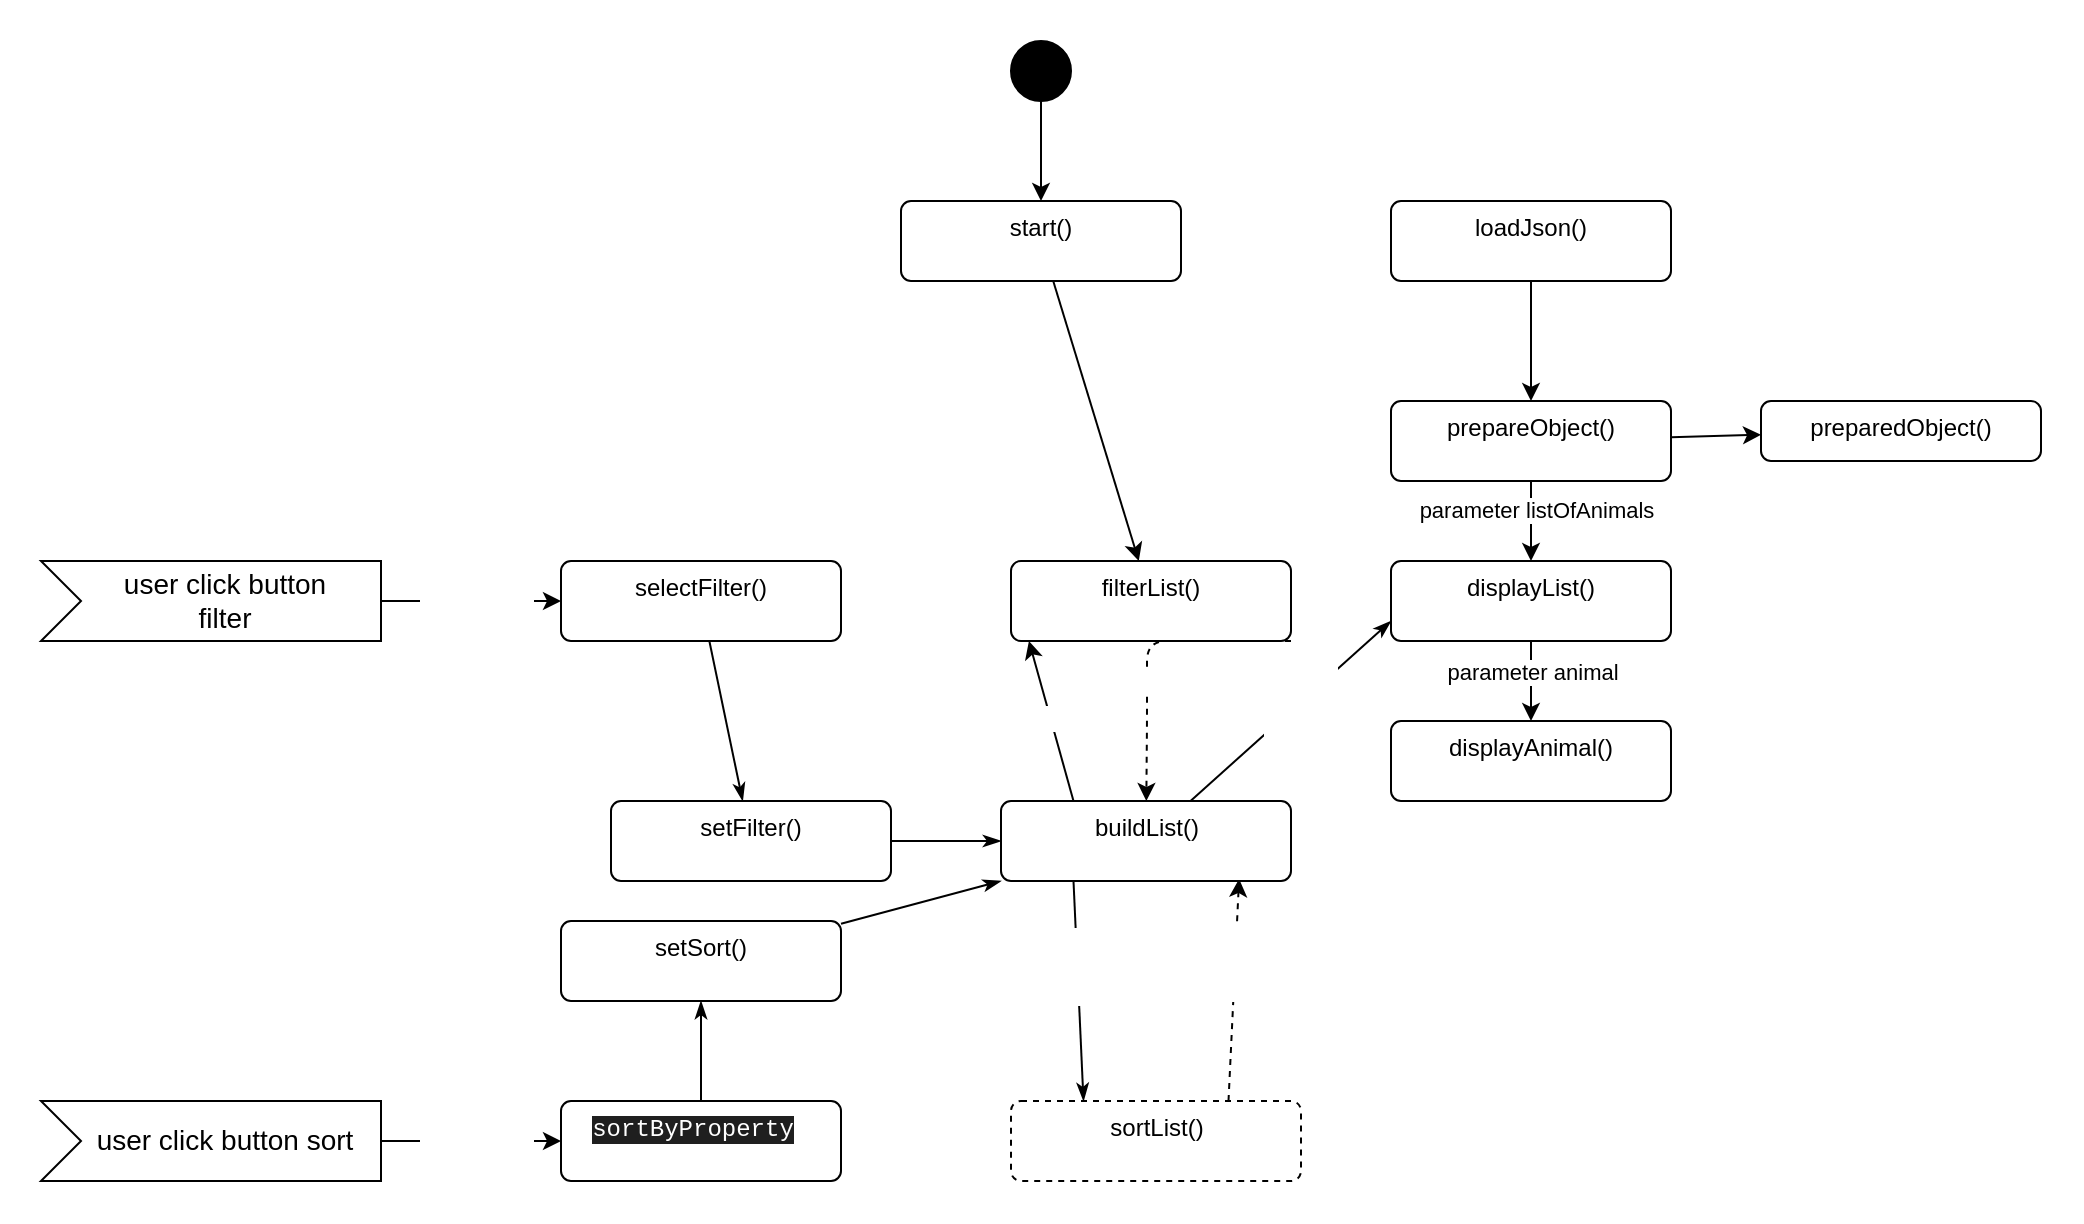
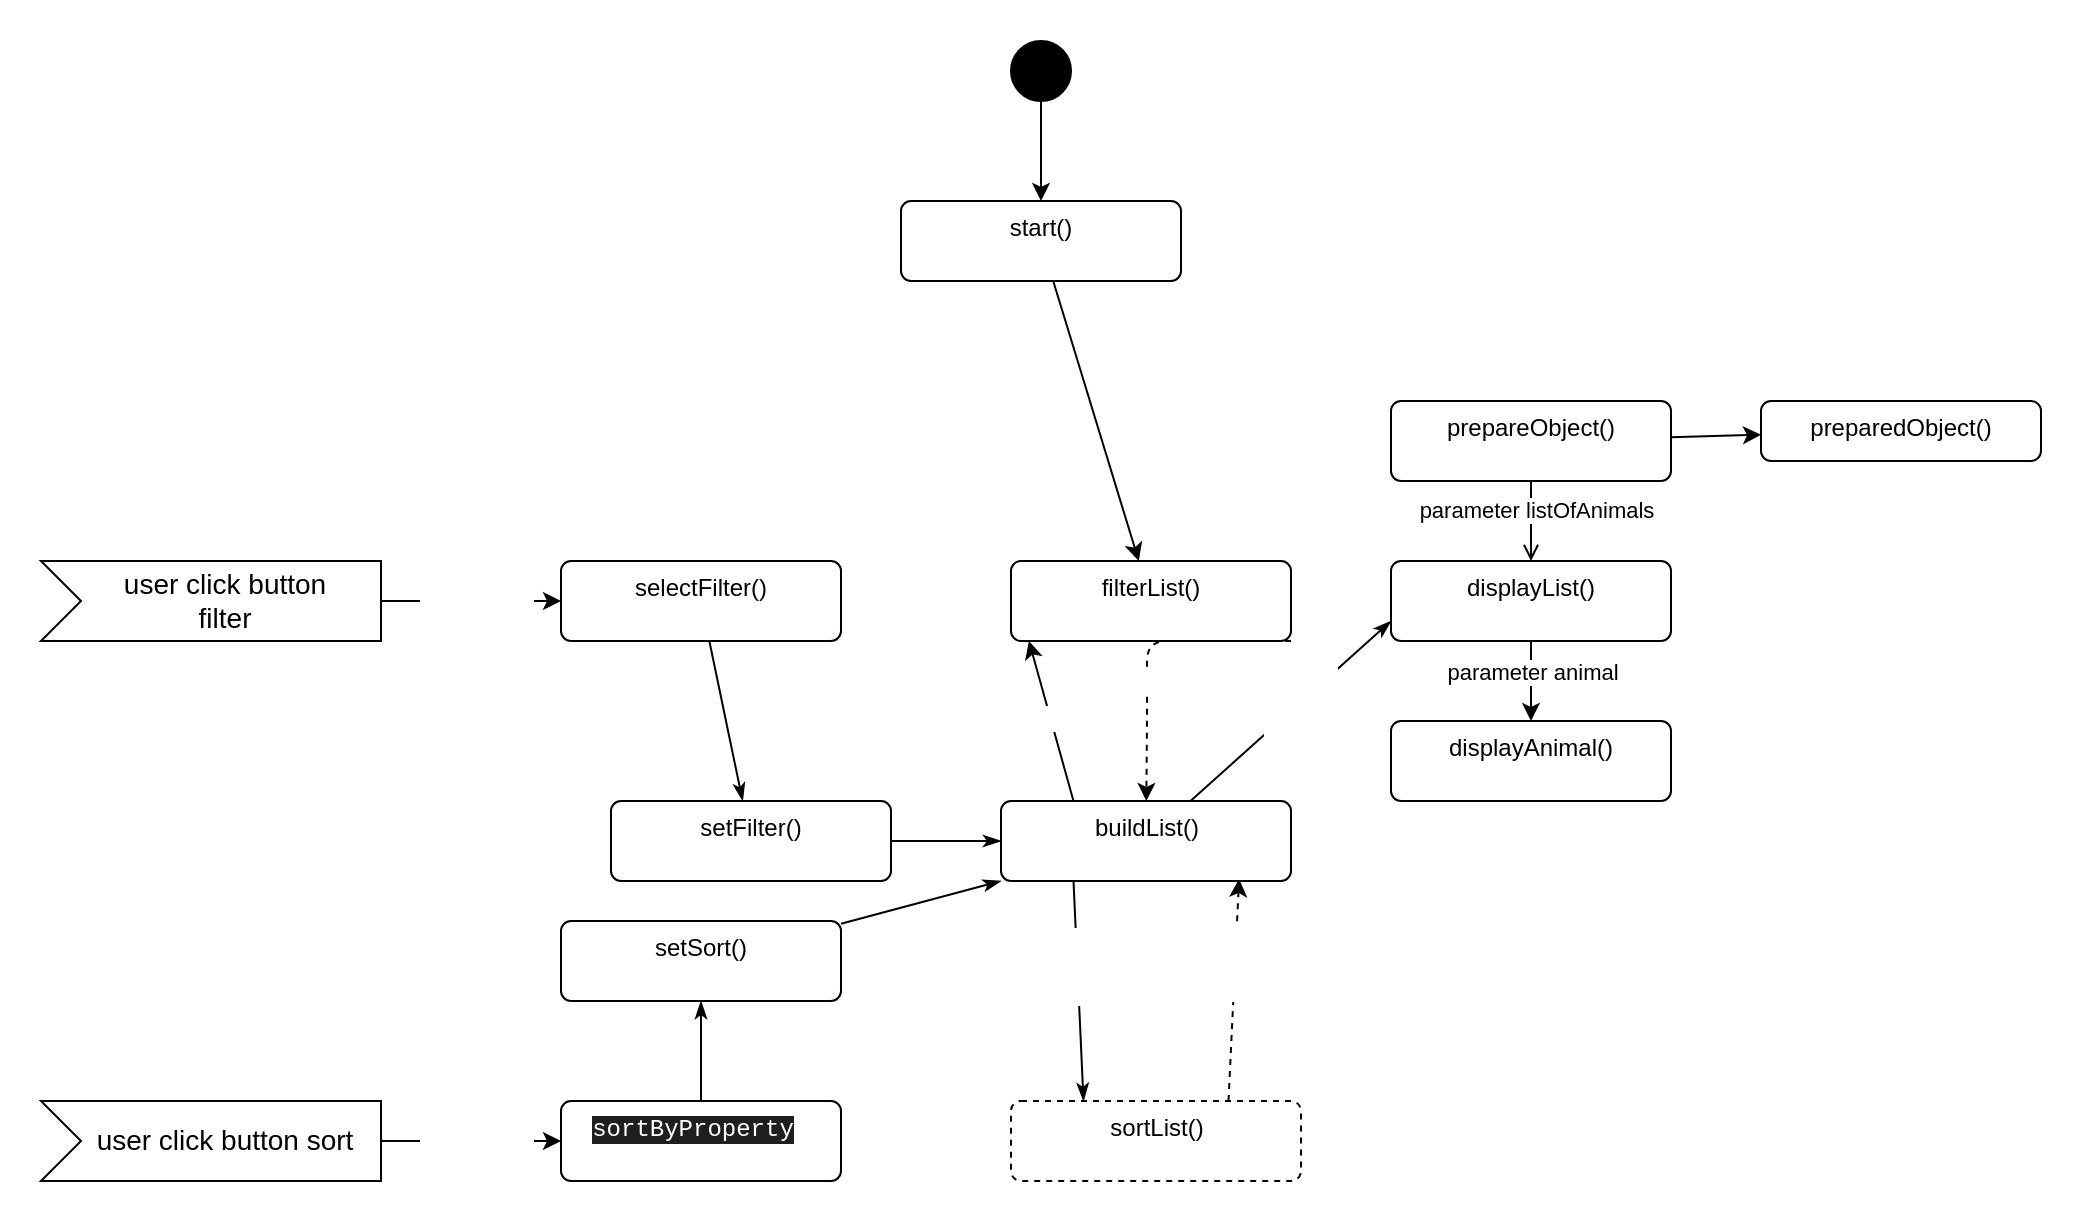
node "loadJson()": removed
edge "loadJson()" -> "prepareObject()": removed
edge "prepareObject()" -> "displayList()": arrowhead classic -> open
